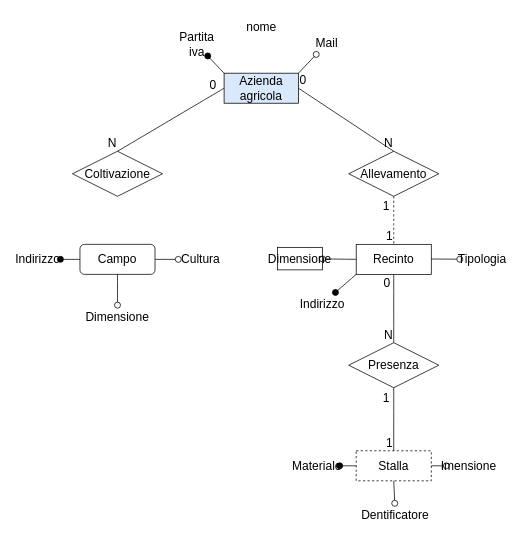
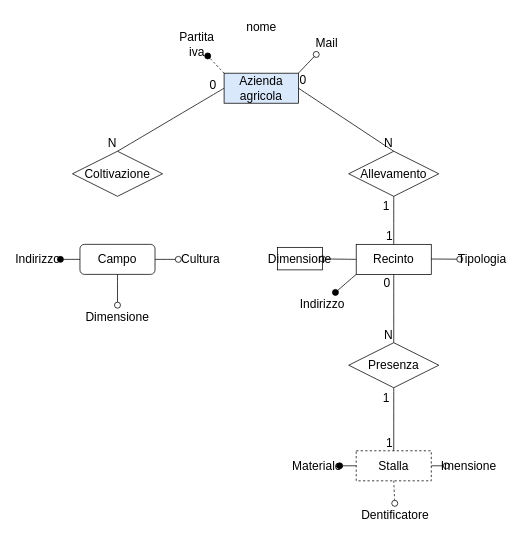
edge "Azienda agricola" -> "Partita iva": style solid -> dashed
edge "Allevamento" -- "Recinto": style dashed -> solid
edge "Stalla" -> "Dentificatore": style solid -> dashed
